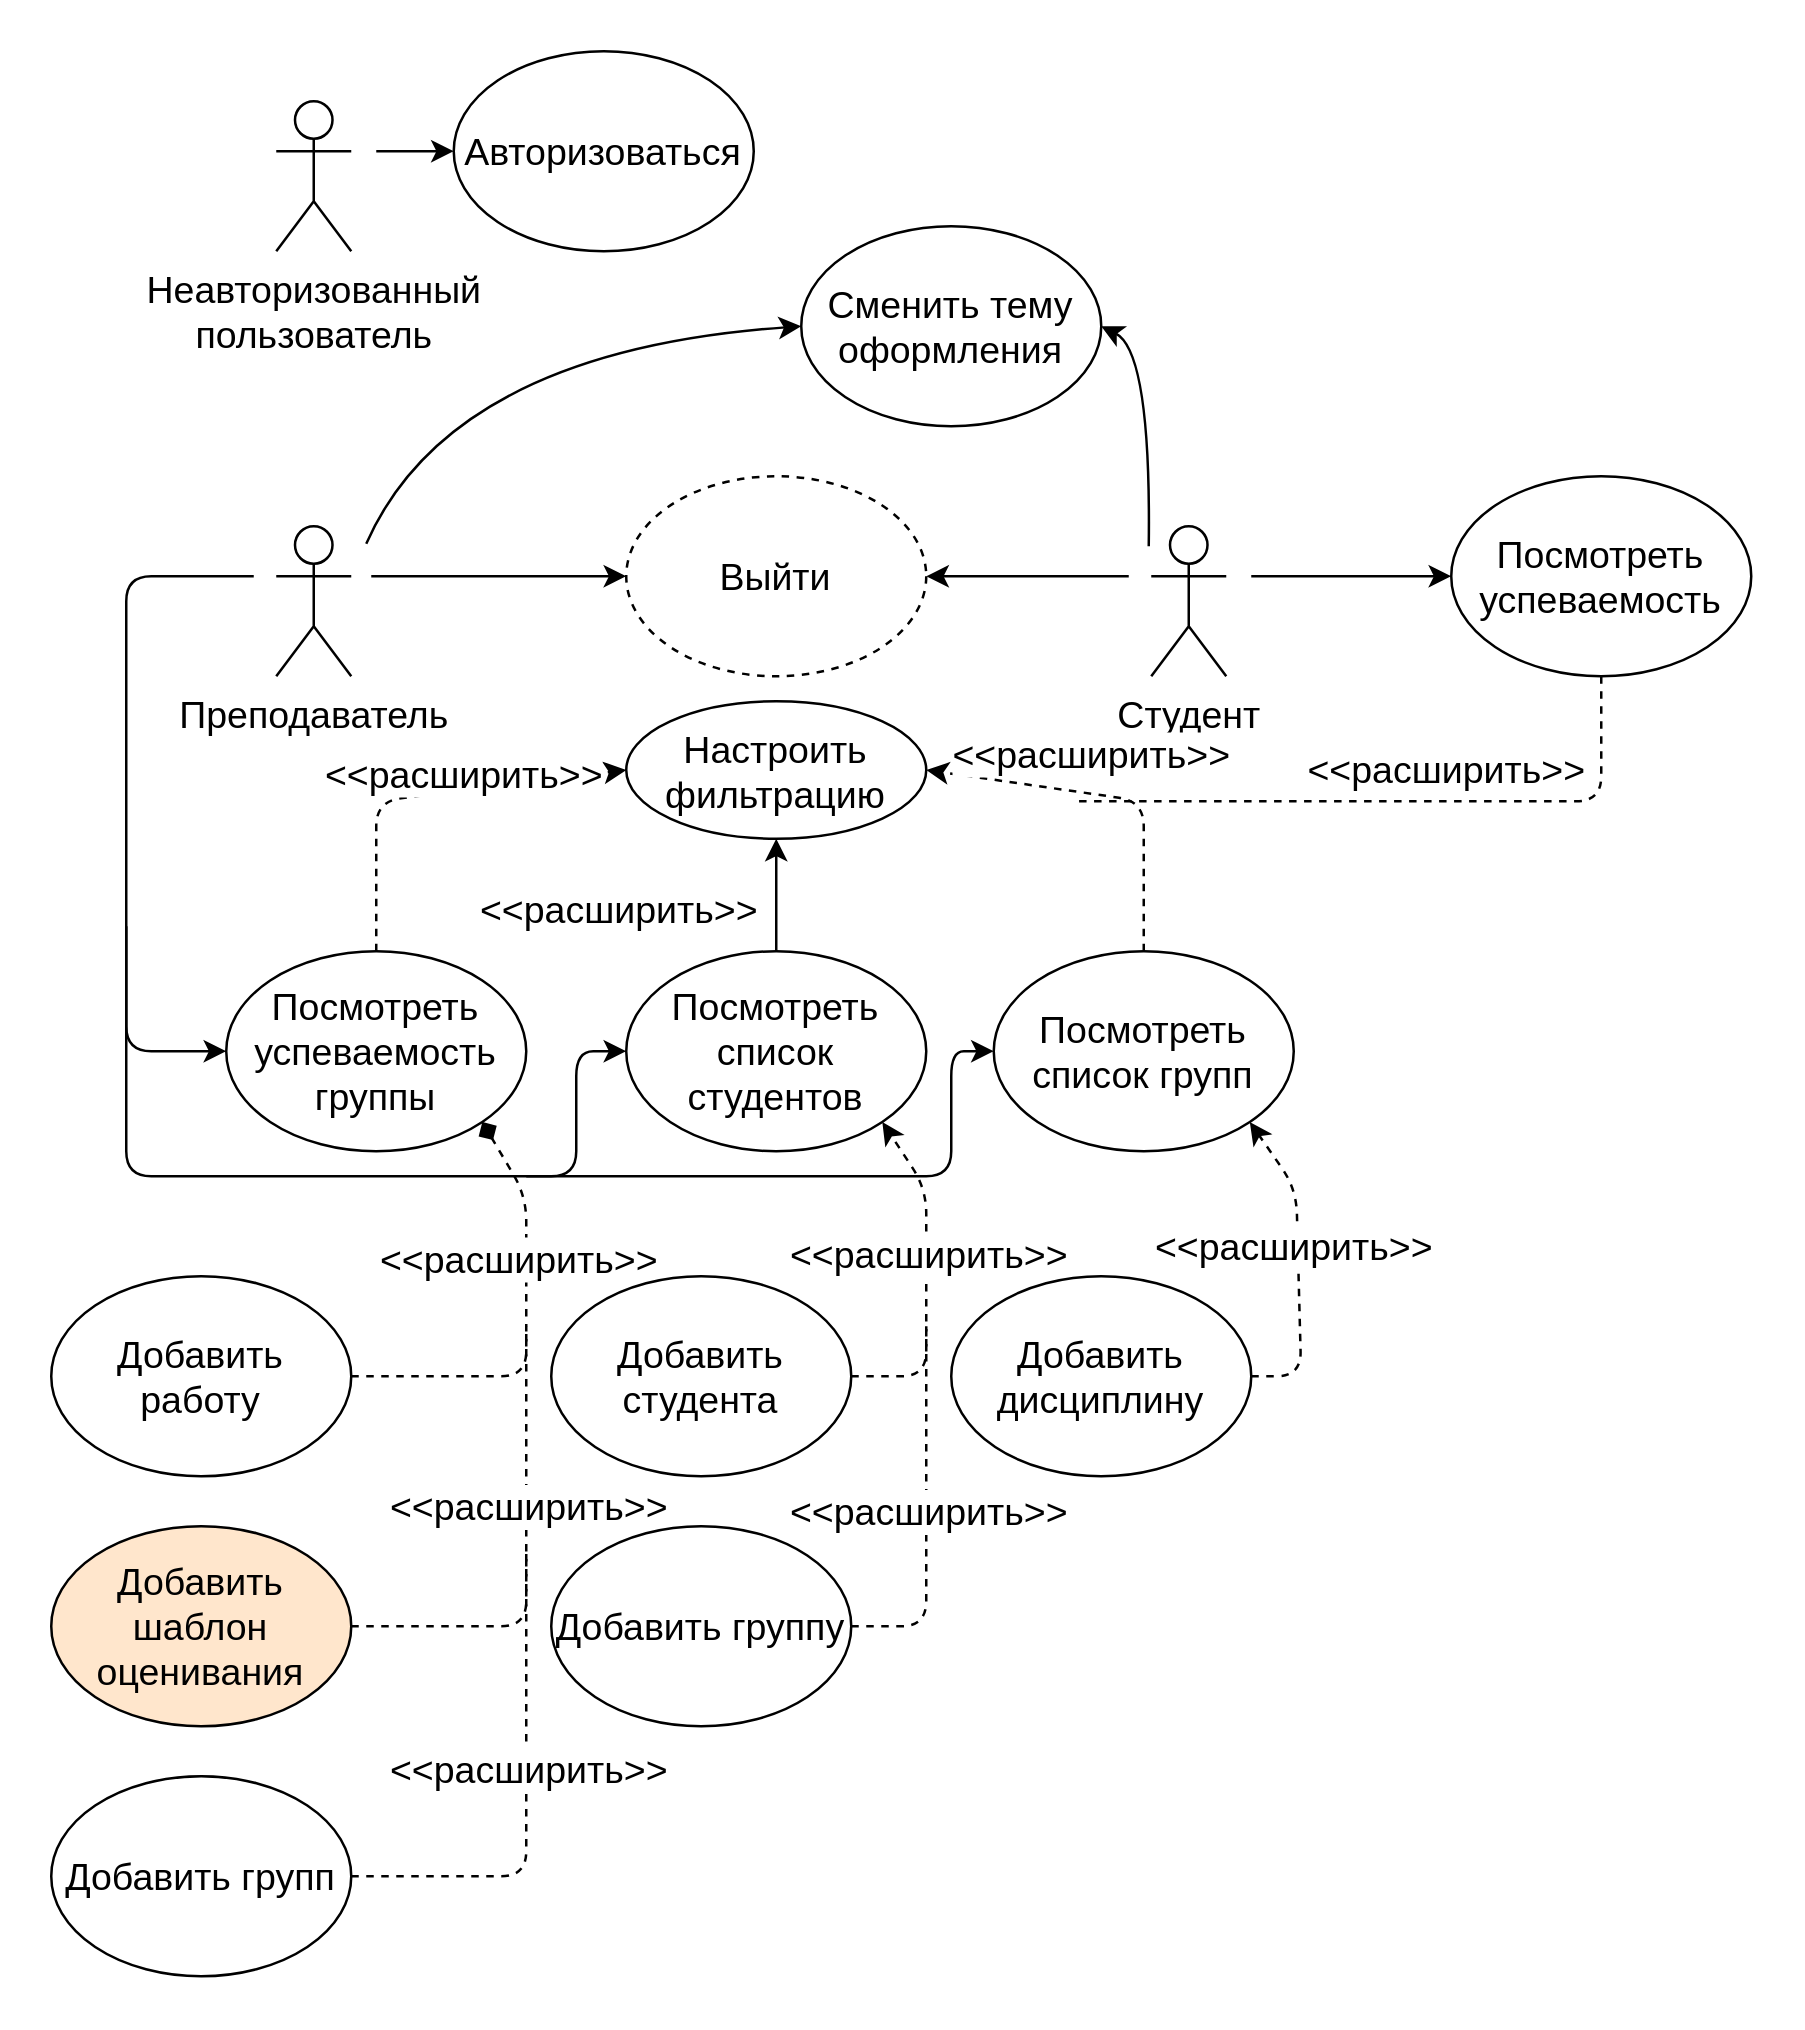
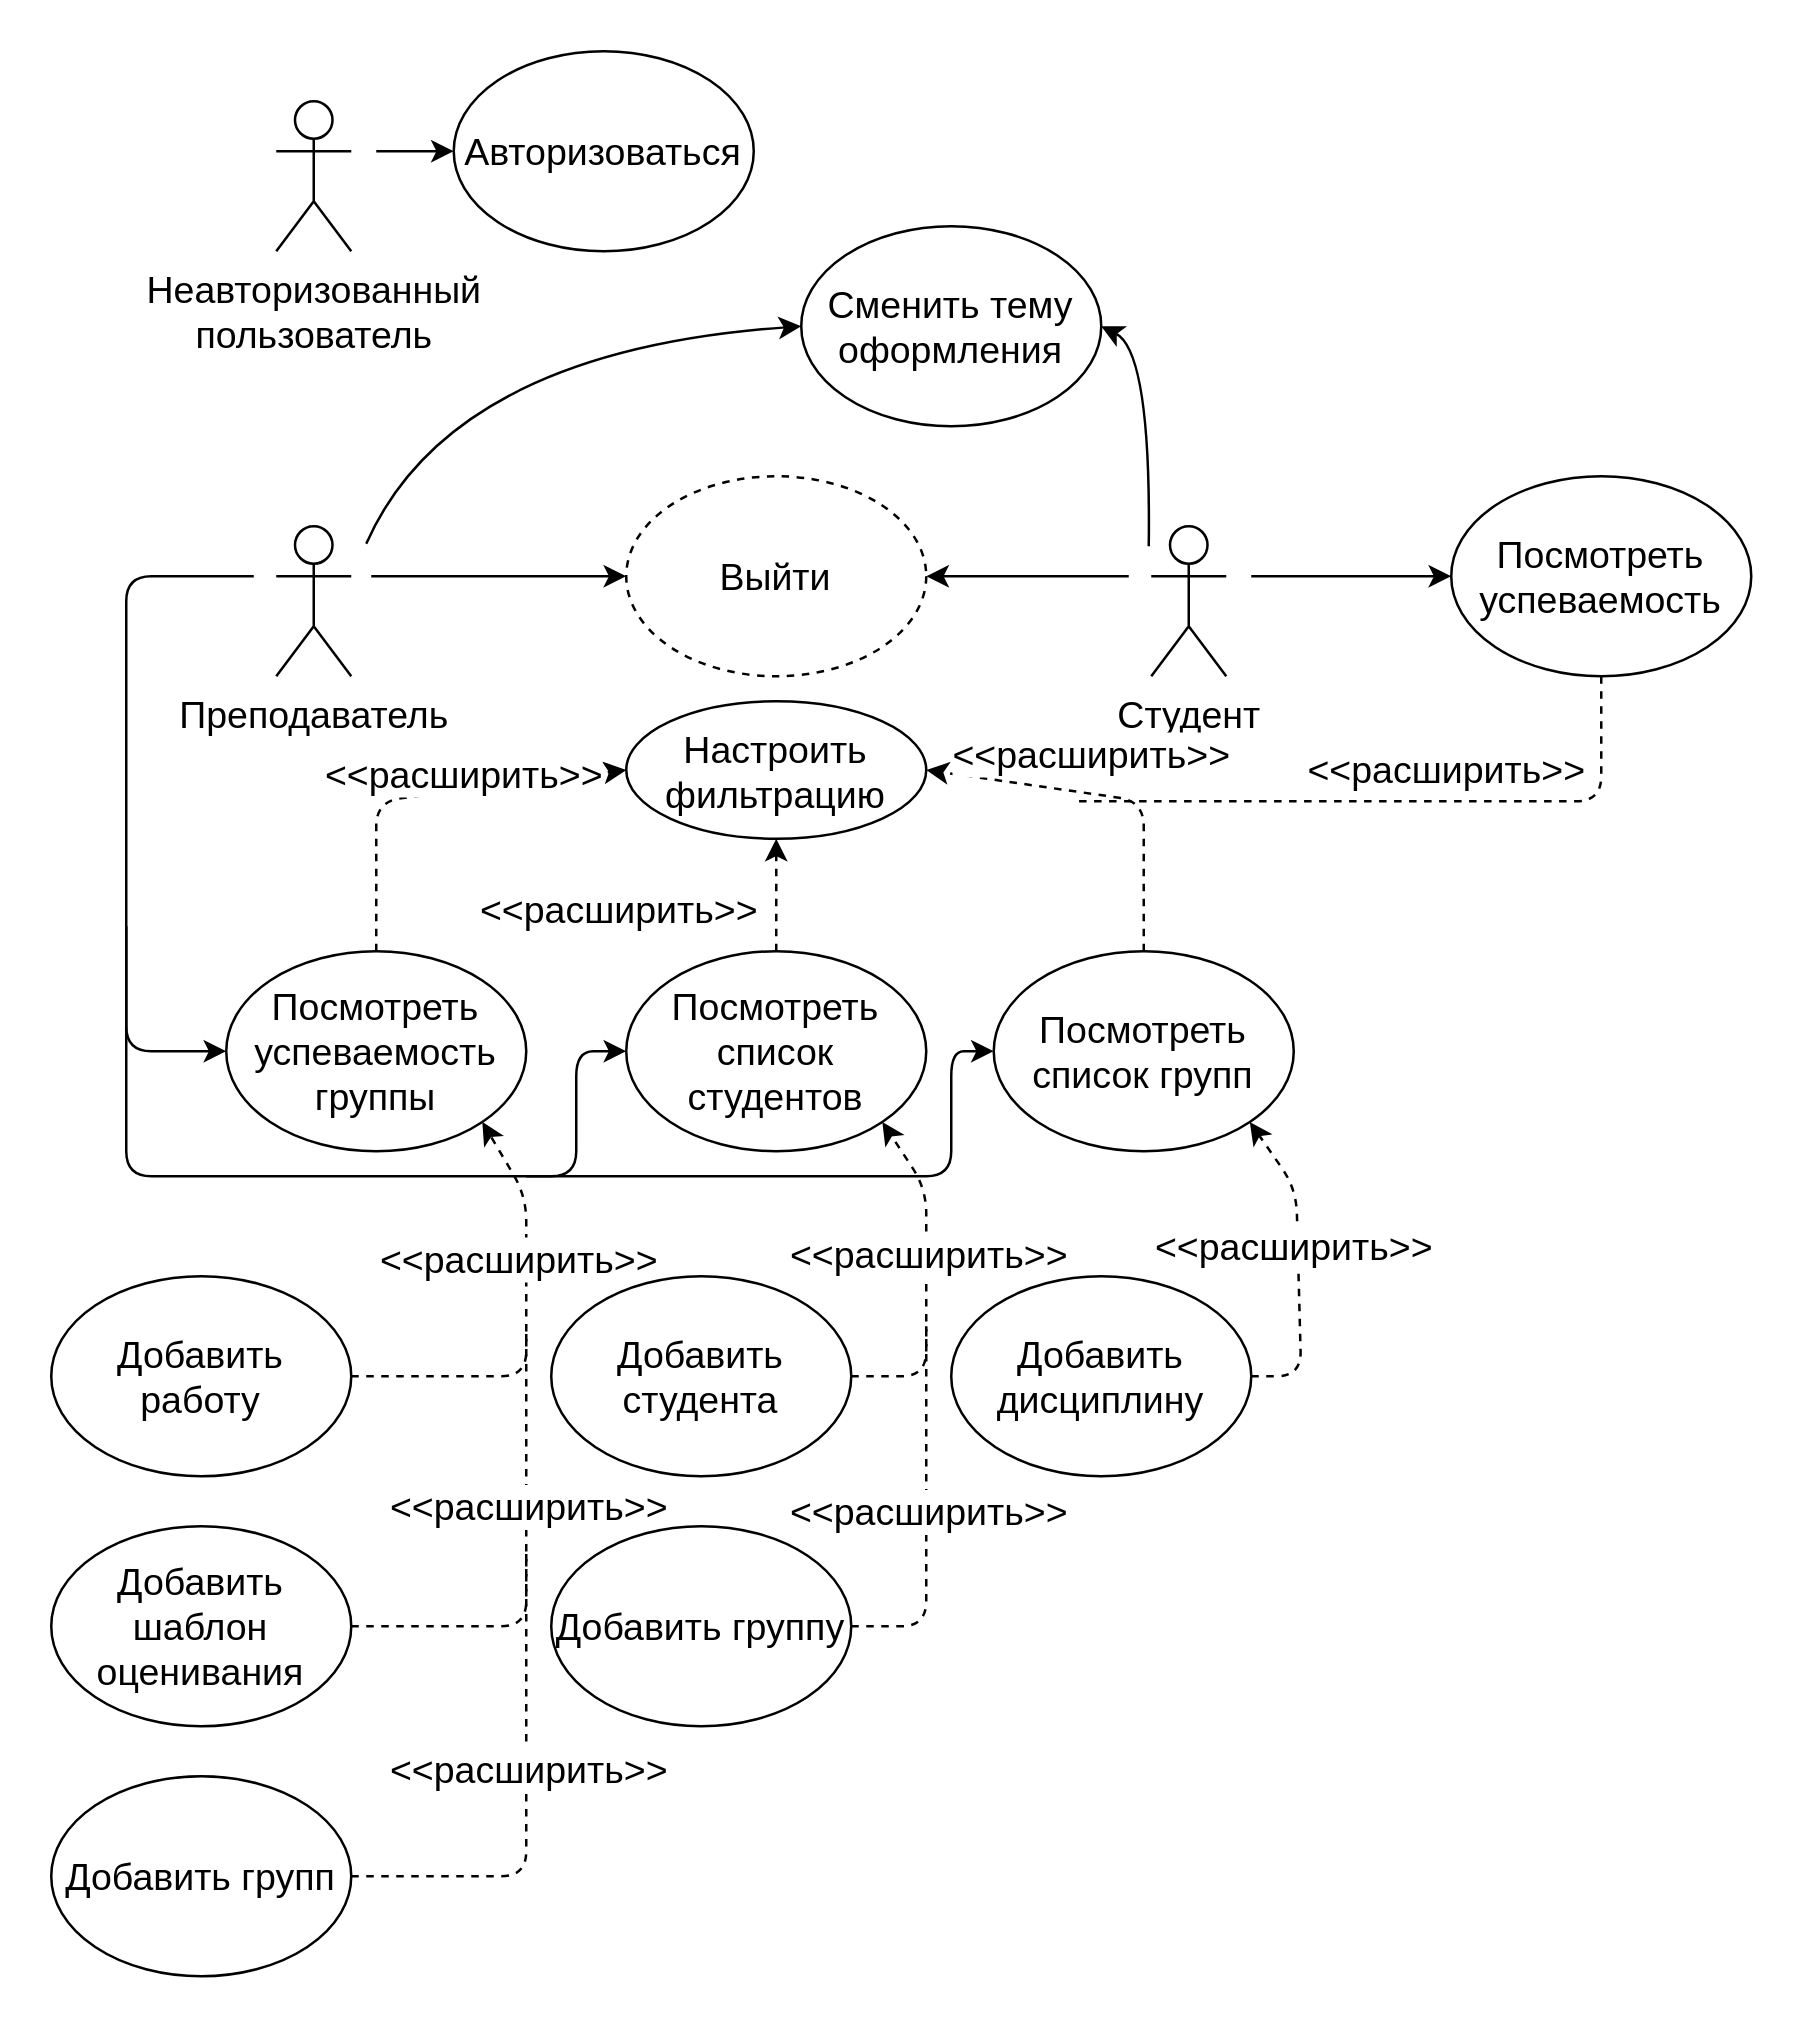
edge "Посмотреть список студентов" -> "Настроить фильтрацию": style solid -> dashed
edge "Добавить работу" -> "Посмотреть успеваемость группы": arrowhead diamond -> classic
node "Добавить шаблон оценивания": fillcolor #ffe6cc -> #ffffff
